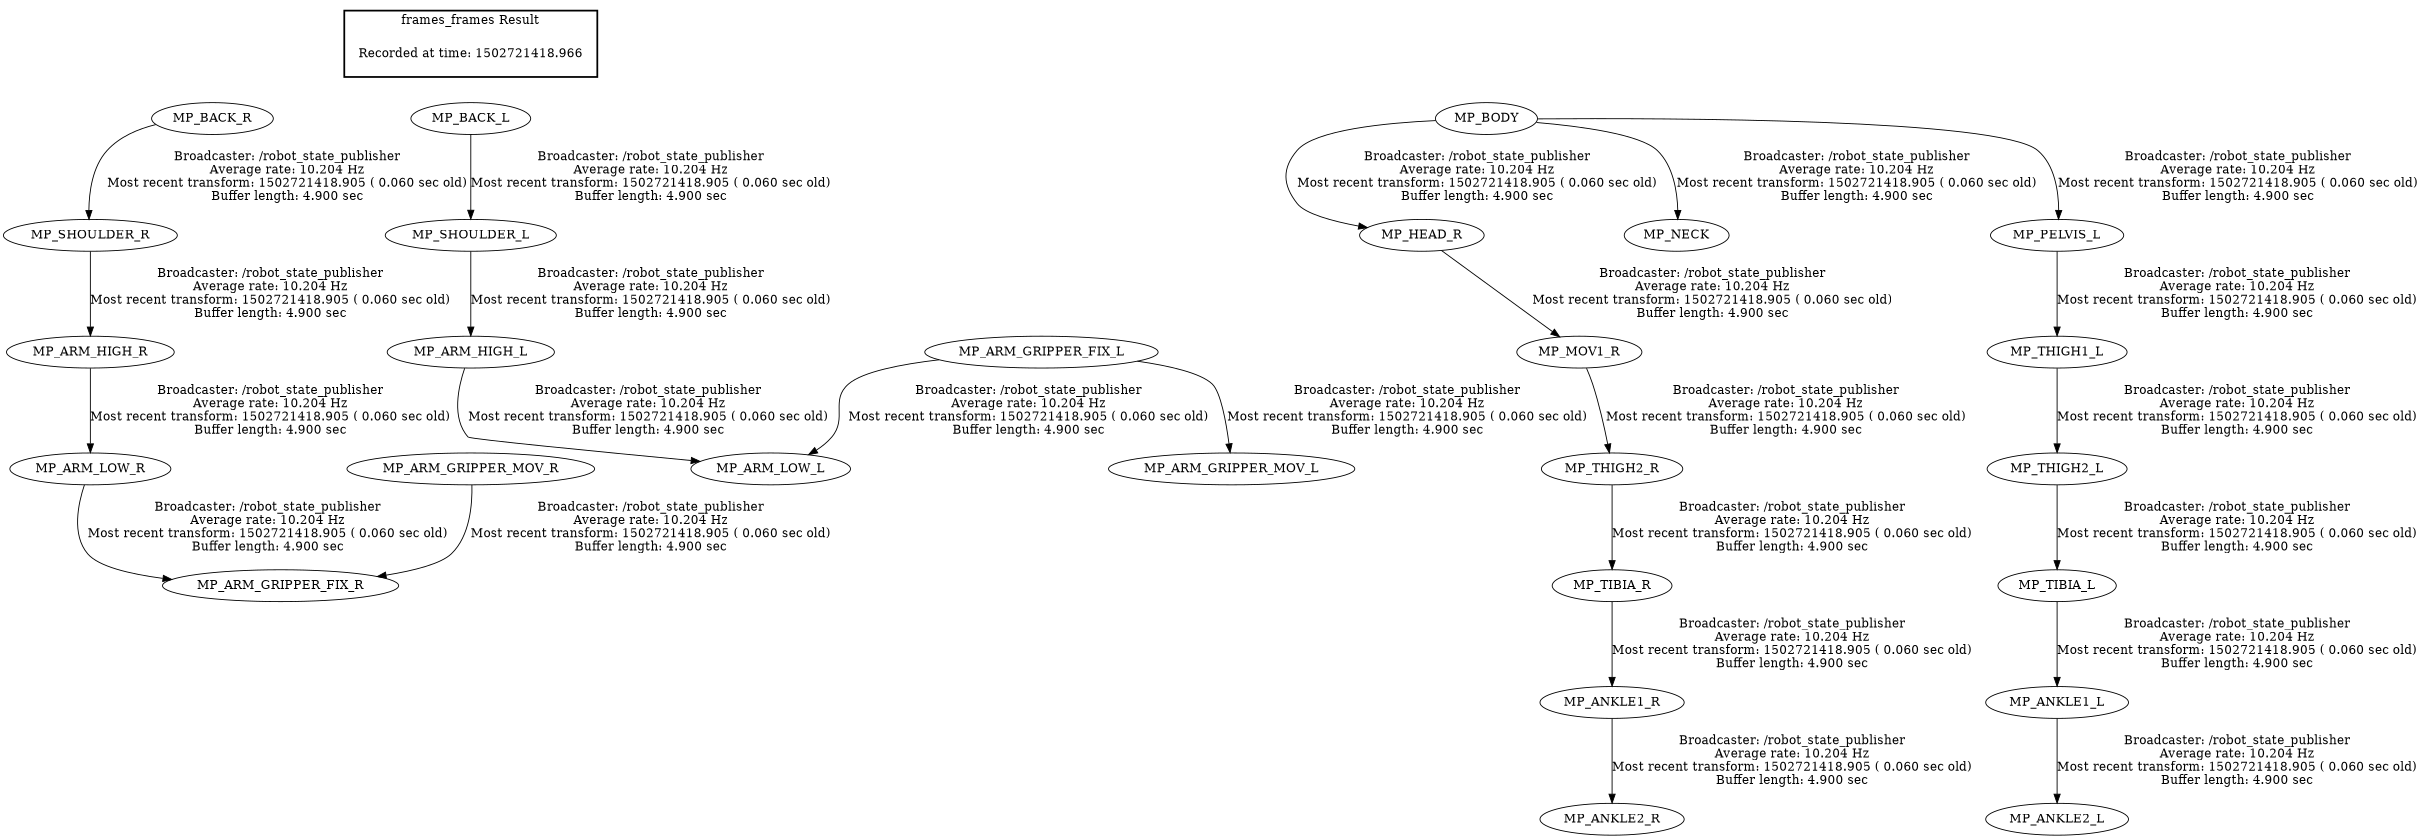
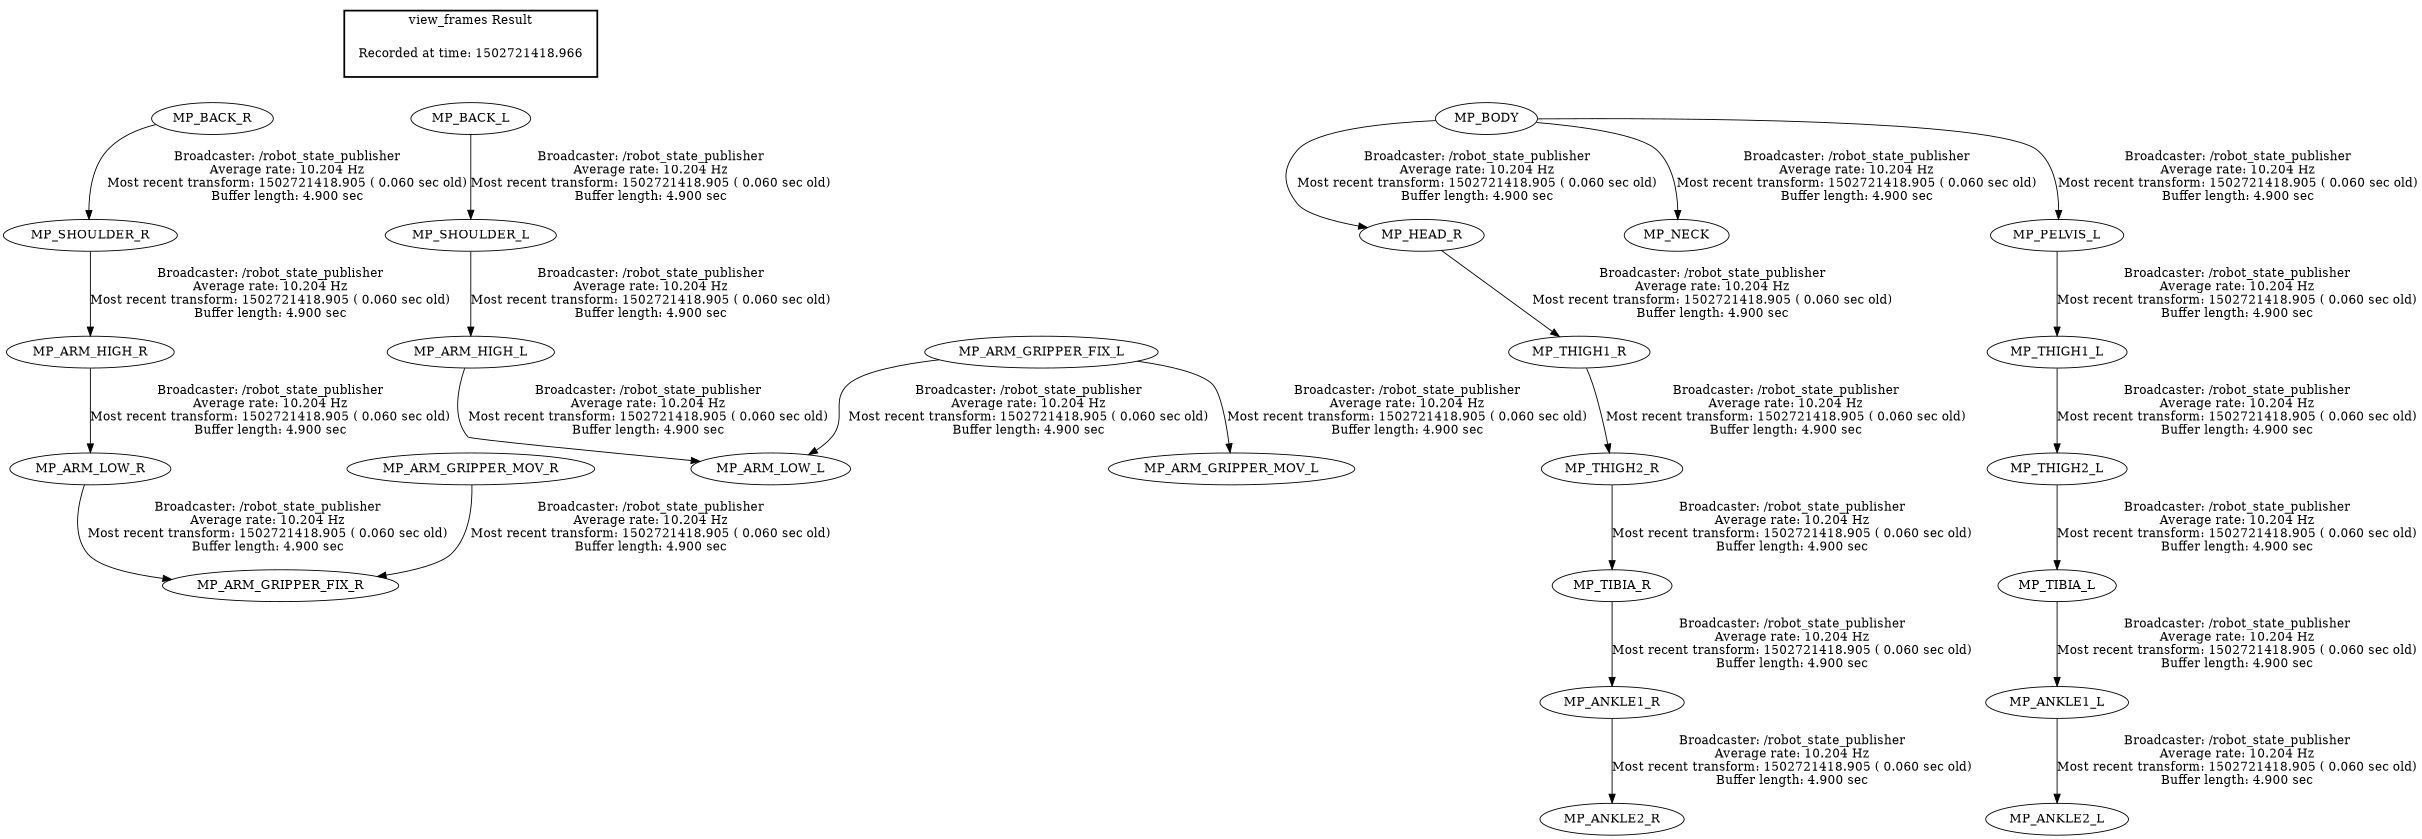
cluster "frames_frames Result": label "frames_frames Result" -> "view_frames Result"
node "MP_MOV1_R": label "MP_MOV1_R" -> "MP_THIGH1_R"
